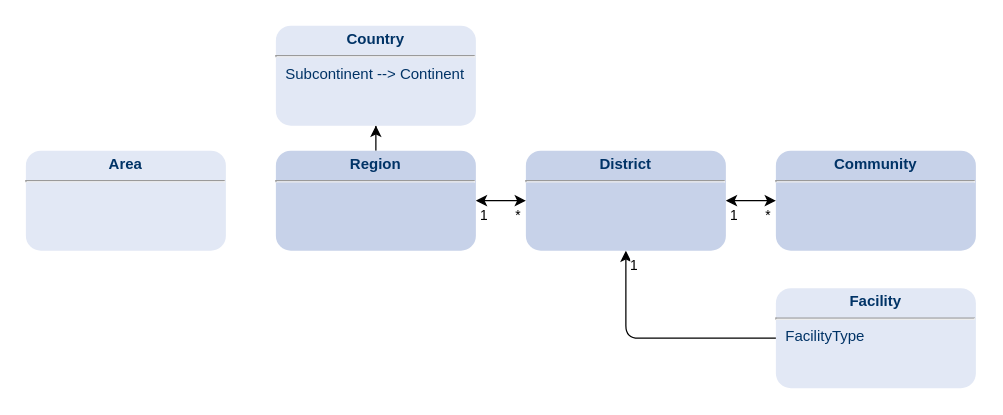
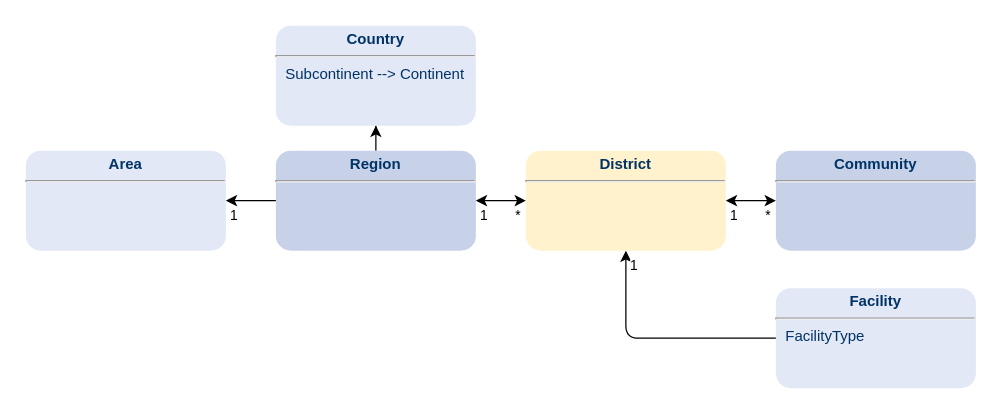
edge "Region" -> "Area": added, label "1"
node "District": fillcolor #c7d2e9 -> #fff2cc
